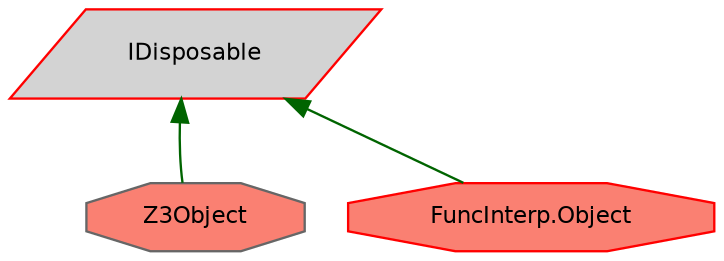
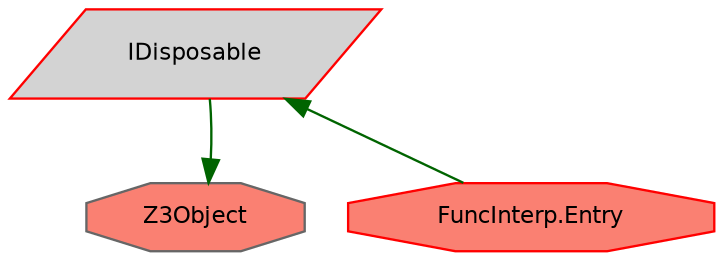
edge "Z3Object" -> "IDisposable": reversed
node "FuncInterp.Object": label "FuncInterp.Object" -> "FuncInterp.Entry"
